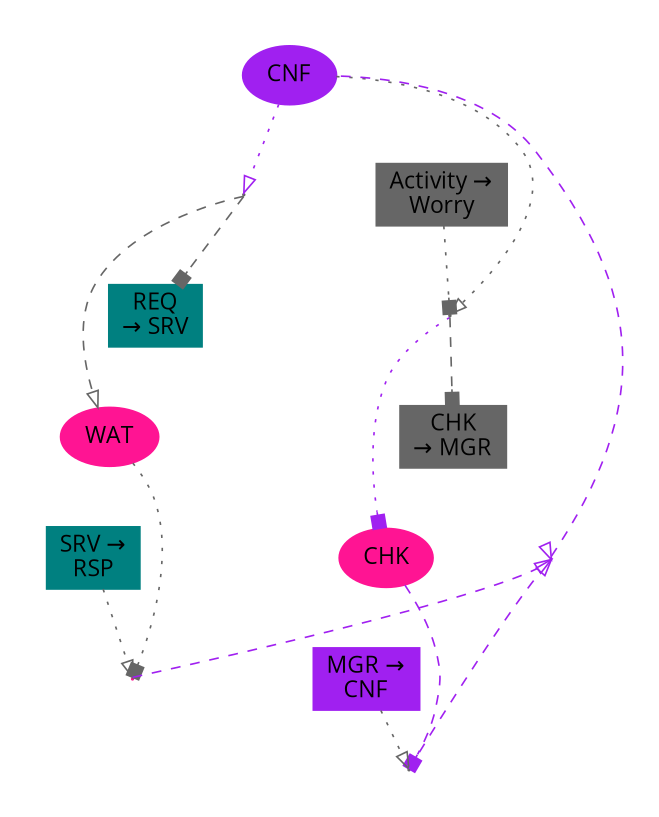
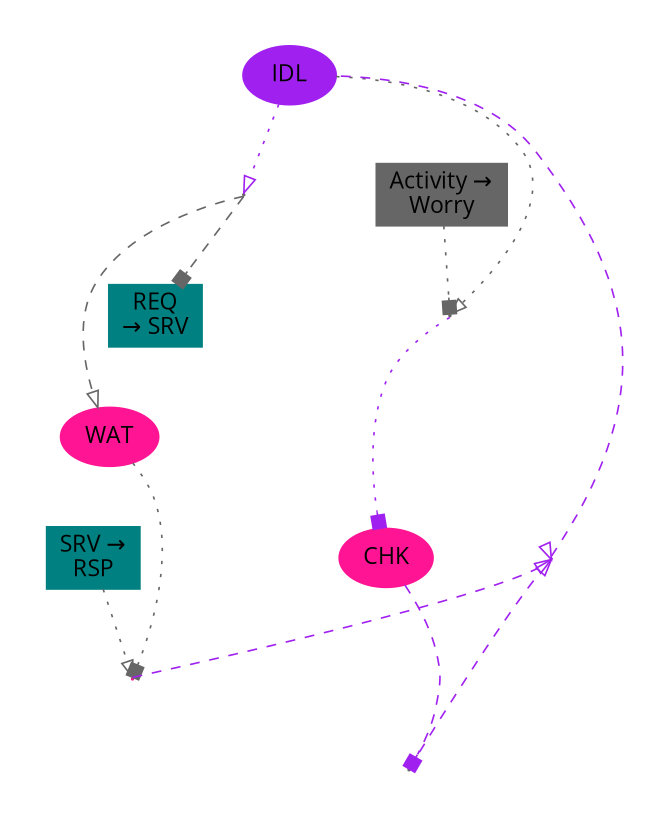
node "CNF": label "CNF" -> "IDL"
node "CHK → MGR": removed
node "MGR → CNF": removed
